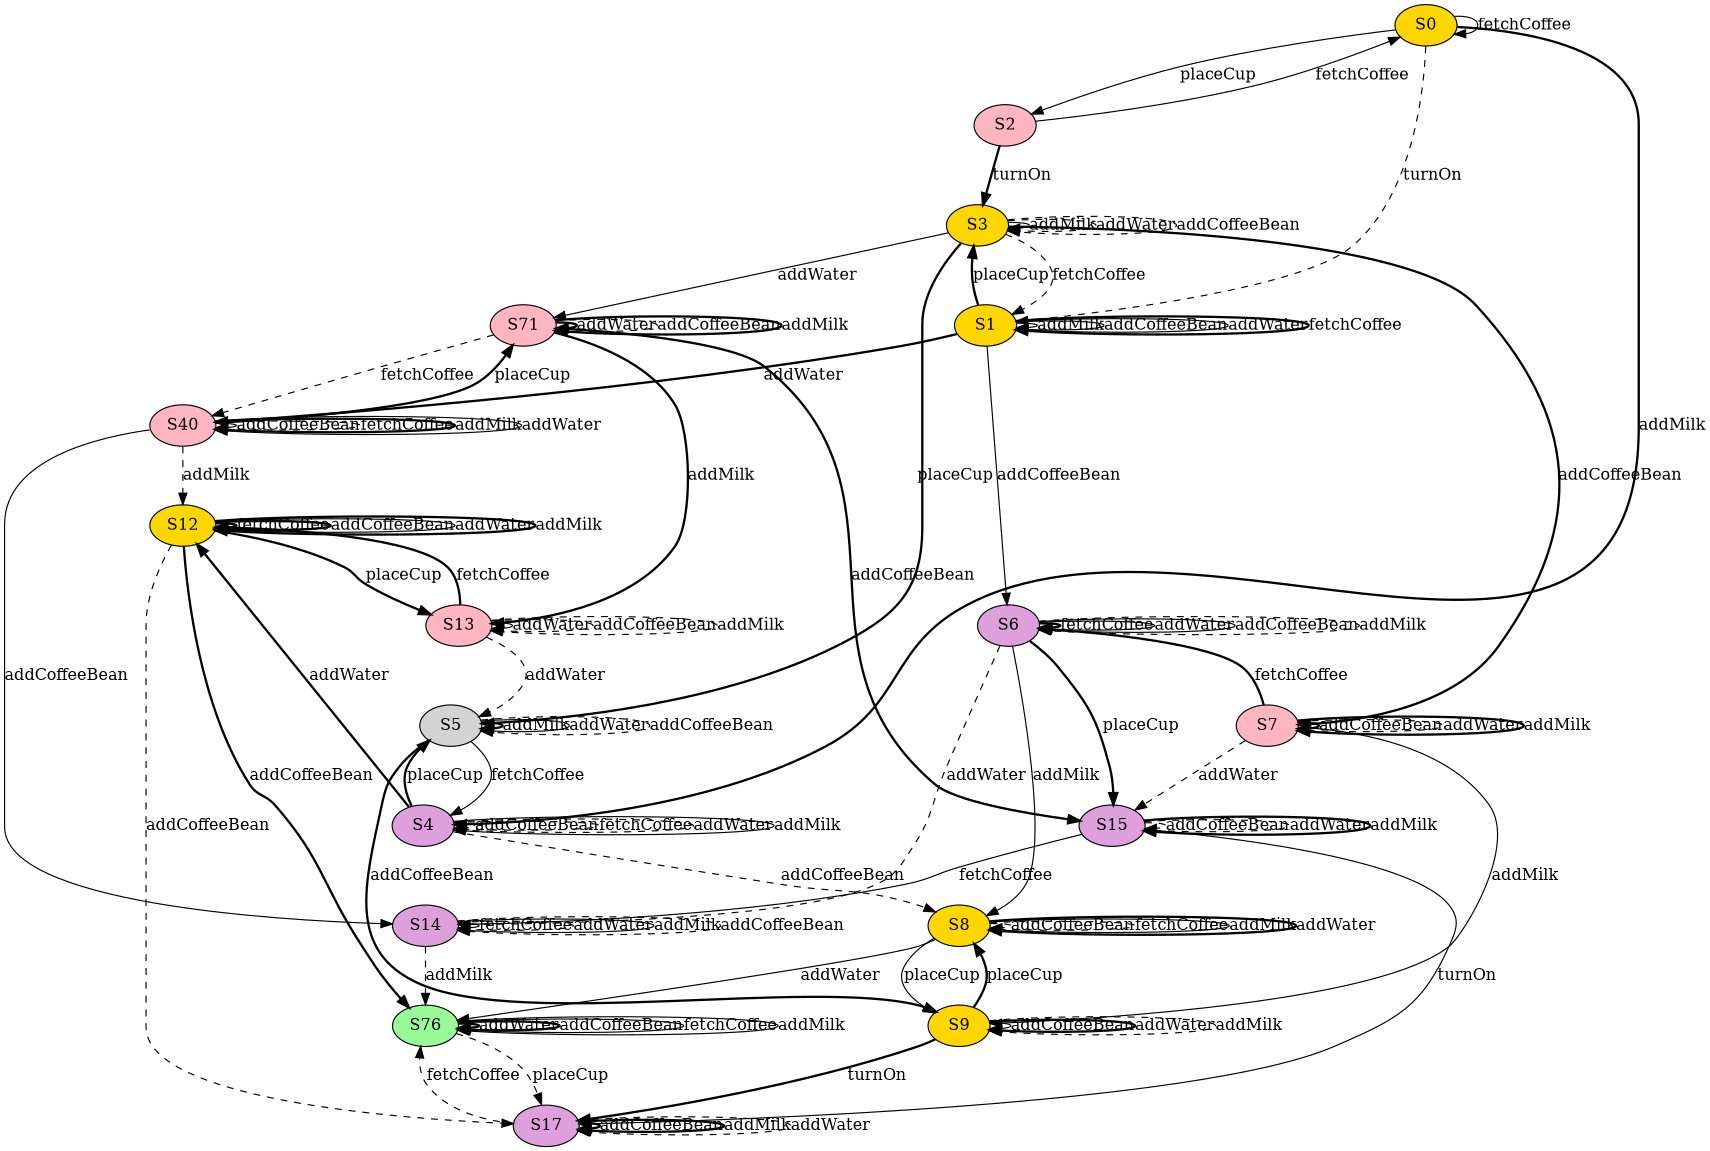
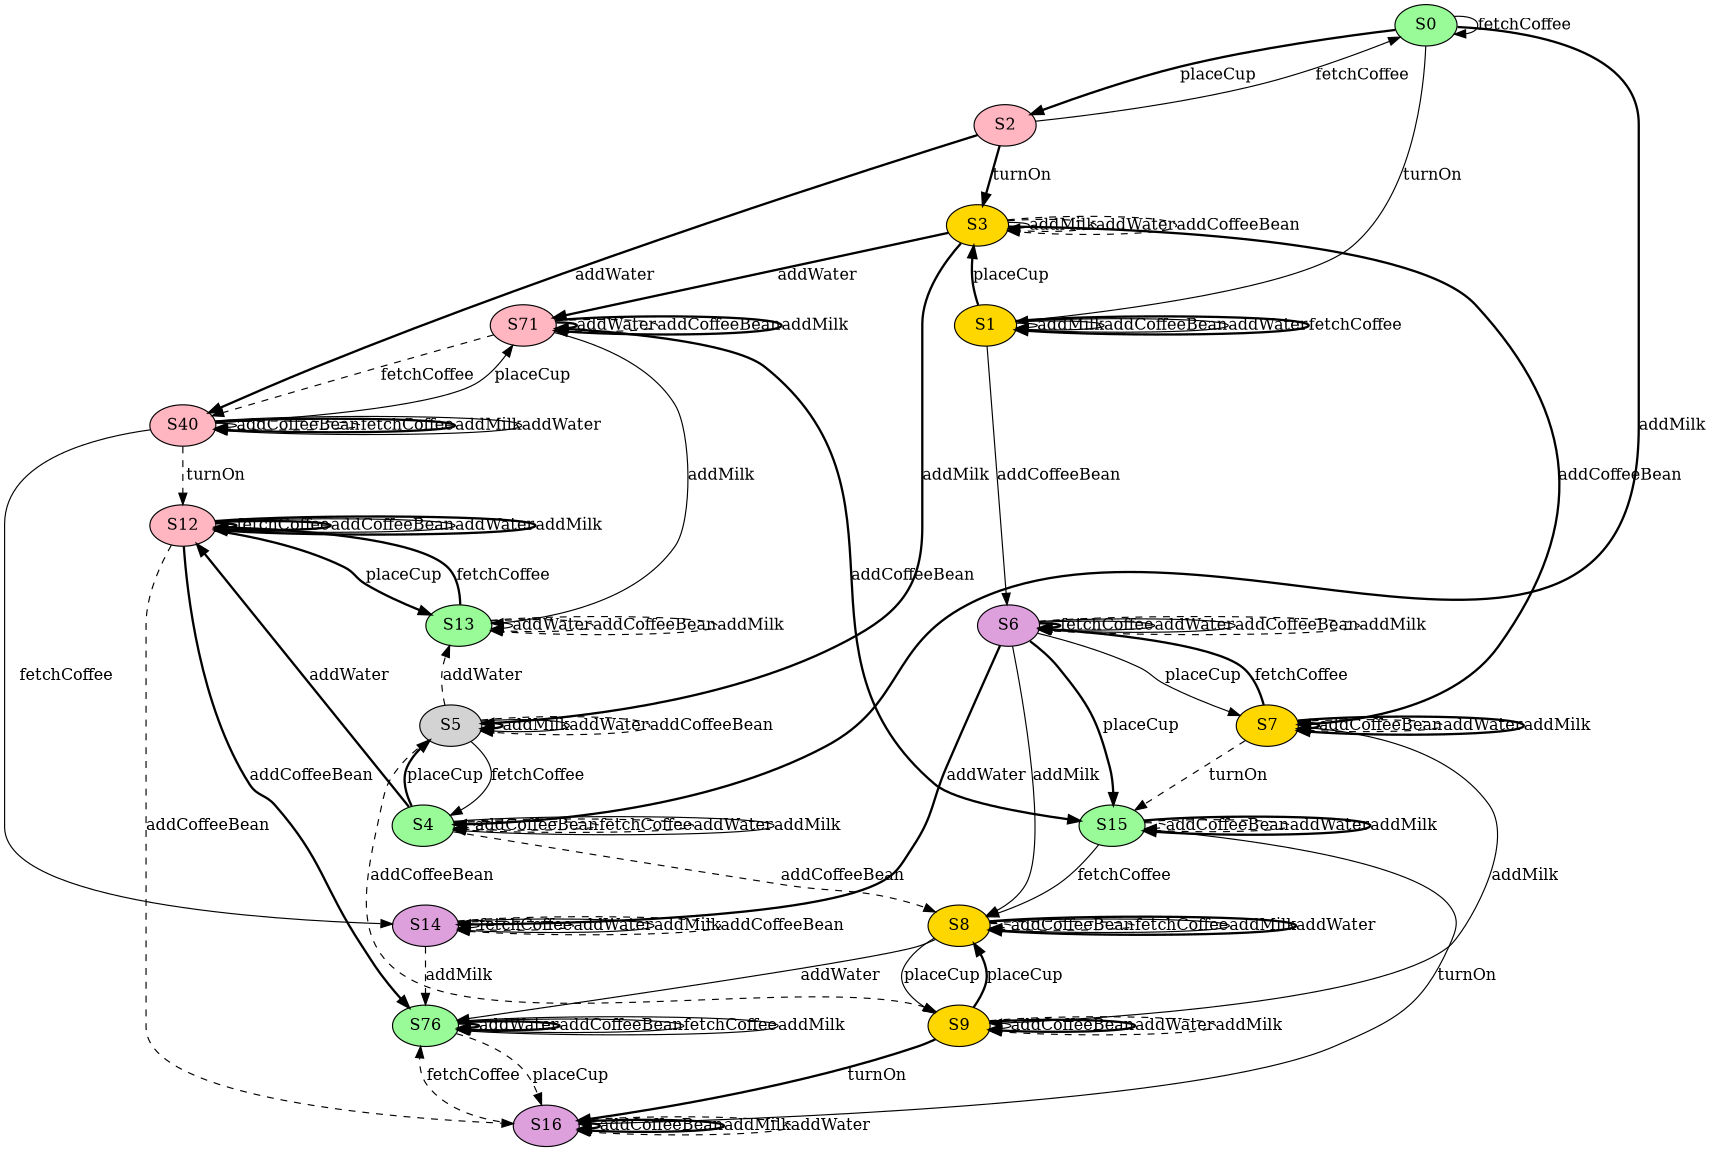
node "S0": fillcolor gold -> palegreen
edge "S0" -> "S2": style solid -> bold
edge "S3" -> "S1": removed, label "fetchCoffee"
edge "S0" -> "S1": style dashed -> solid
edge "S3" -> "S71": style solid -> bold
edge "S1" -> "S40": now "S2" -> "S40"
edge "S40" -> "S71": style bold -> solid
edge "S40" -> "S12": label "addMilk" -> "turnOn"
edge "S3" -> "S5": label "placeCup" -> "addMilk"
edge "S71" -> "S13": style bold -> solid
node "S12": fillcolor gold -> lightpink
node "S13": fillcolor lightpink -> palegreen
edge "S6" -> "S7": added, label "placeCup"
edge "S13" -> "S5": reversed
edge "S40" -> "S14": label "addCoffeeBean" -> "fetchCoffee"
node "S7": fillcolor lightpink -> gold
edge "S7" -> "S15": label "addWater" -> "turnOn"
node "S4": fillcolor plum -> palegreen
node "S15": fillcolor plum -> palegreen
edge "S6" -> "S14": style dashed -> bold
edge "S15" -> "S14": now "S15" -> "S8"
edge "S5" -> "S9": style bold -> dashed
node "S17": label "S17" -> "S16"
